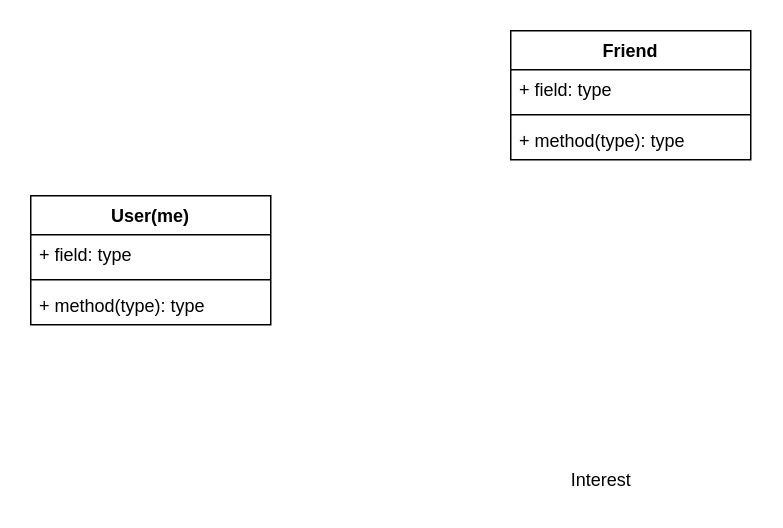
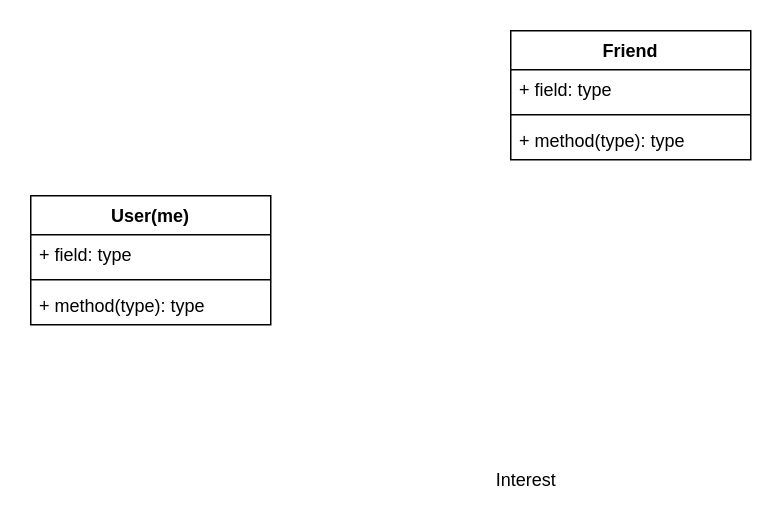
node "Interest": moved (601, 481) -> (526, 481)
